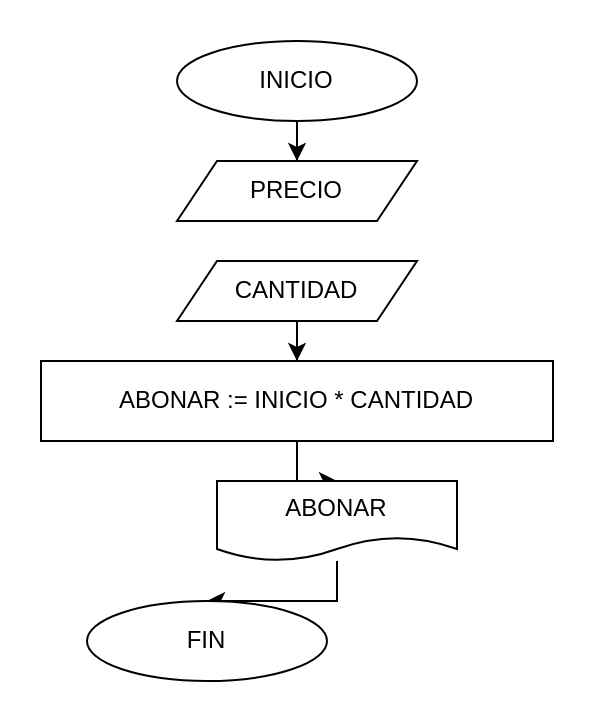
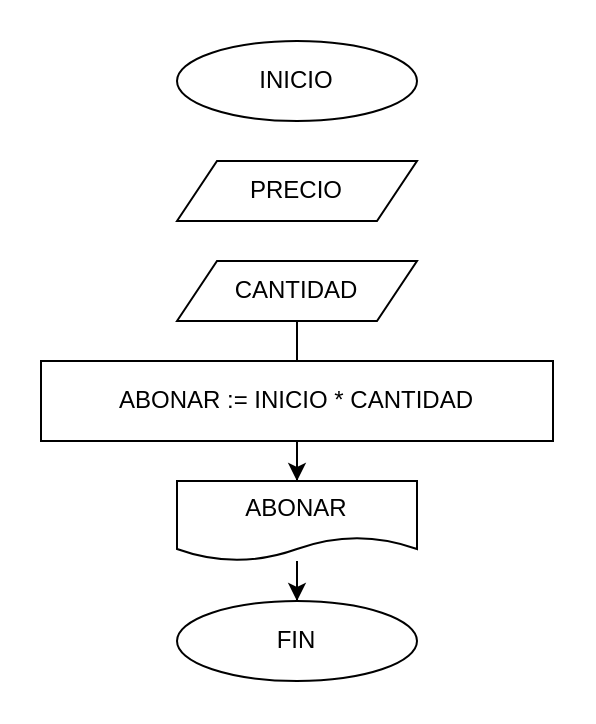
edge "INICIO" -> "PRECIO": removed
edge "CANTIDAD" -> "ABONAR := INICIO * CANTIDAD": arrowhead classic -> none
node "ABONAR": moved (337, 521) -> (297, 521)
node "FIN": moved (207, 641) -> (297, 641)
